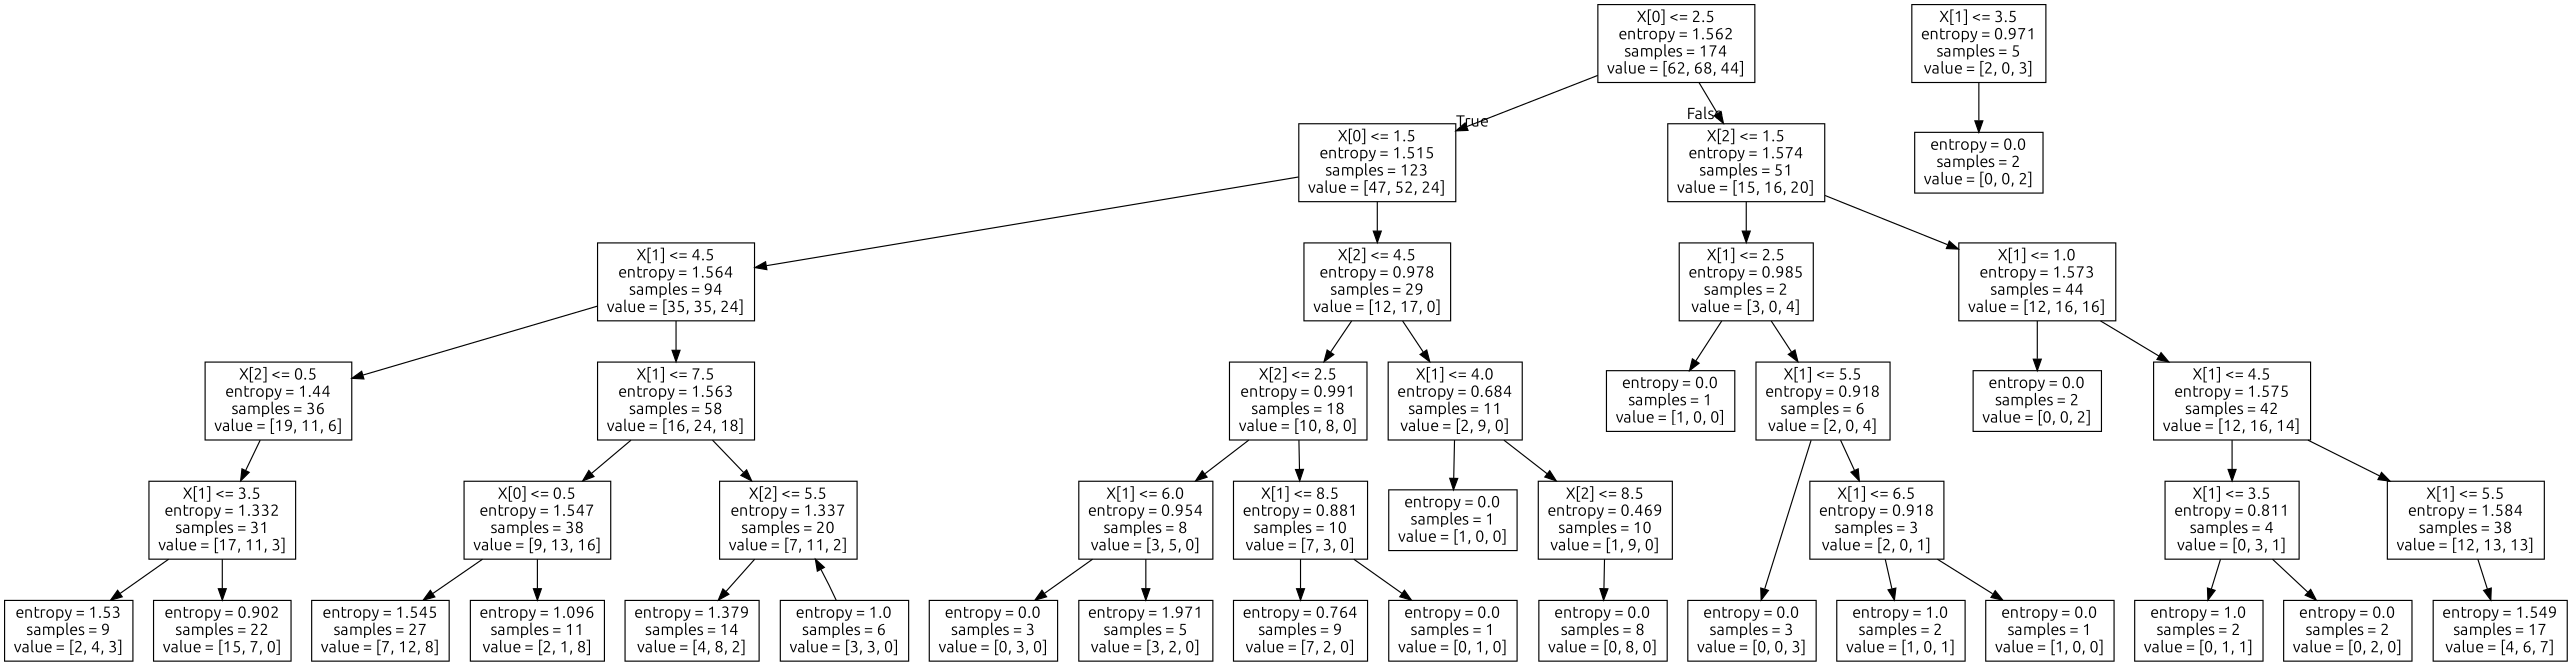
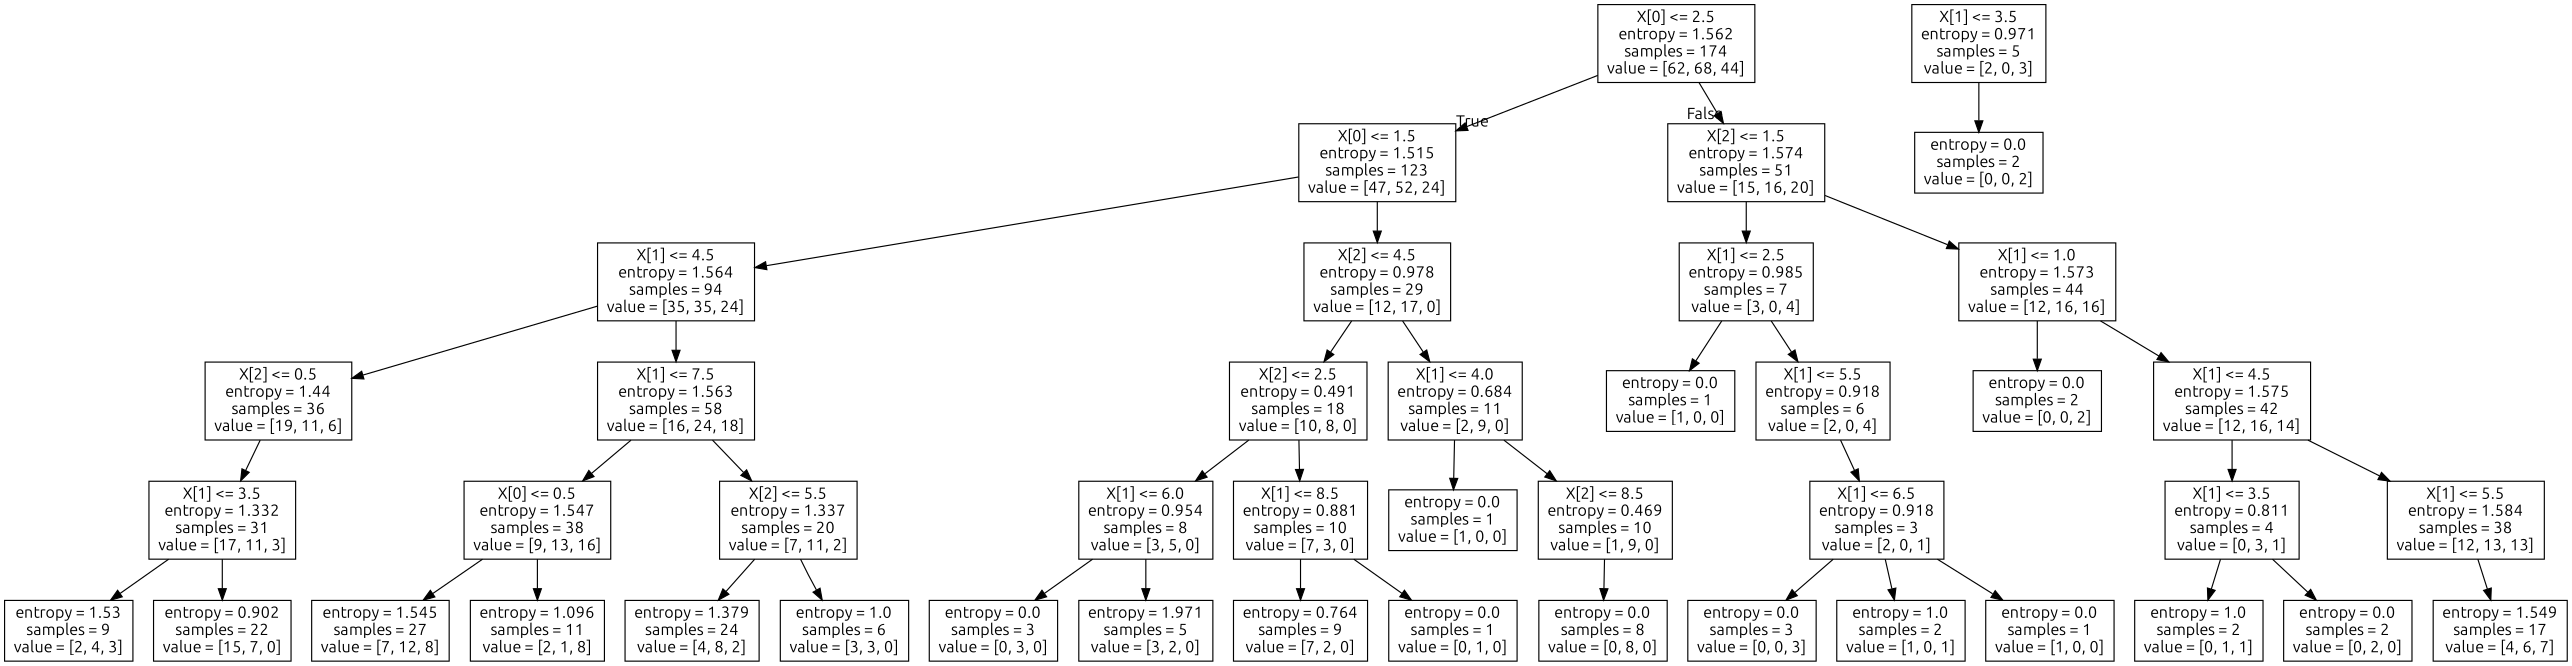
node "X[1] <= 2.5 entropy = 0.985 samples = 2 value = [3, 0, 4]": label "X[1] <= 2.5 entropy = 0.985 samples = 2 value = [3, 0, 4]" -> "X[1] <= 2.5 entropy = 0.985 samples = 7 value = [3, 0, 4]"
node "X[2] <= 2.5 entropy = 0.991 samples = 18 value = [10, 8, 0]": label "X[2] <= 2.5 entropy = 0.991 samples = 18 value = [10, 8, 0]" -> "X[2] <= 2.5 entropy = 0.491 samples = 18 value = [10, 8, 0]"
edge "X[1] <= 5.5 entropy = 0.918 samples = 6 value = [2, 0, 4]" -> "entropy = 0.0 samples = 3 value = [0, 0, 3]": now "X[1] <= 6.5 entropy = 0.918 samples = 3 value = [2, 0, 1]" -> "entropy = 0.0 samples = 3 value = [0, 0, 3]"
edge "entropy = 1.0 samples = 6 value = [3, 3, 0]" -> "X[2] <= 5.5 entropy = 1.337 samples = 20 value = [7, 11, 2]": reversed
node "entropy = 1.379 samples = 14 value = [4, 8, 2]": label "entropy = 1.379 samples = 14 value = [4, 8, 2]" -> "entropy = 1.379 samples = 24 value = [4, 8, 2]"
